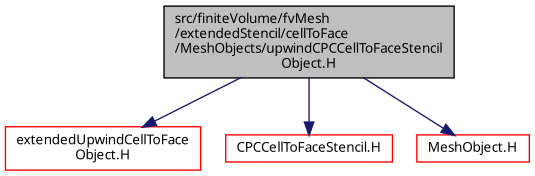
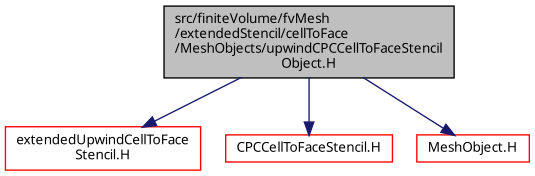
node "extendedUpwindCellToFace Object.H": label "extendedUpwindCellToFace Object.H" -> "extendedUpwindCellToFace Stencil.H"
